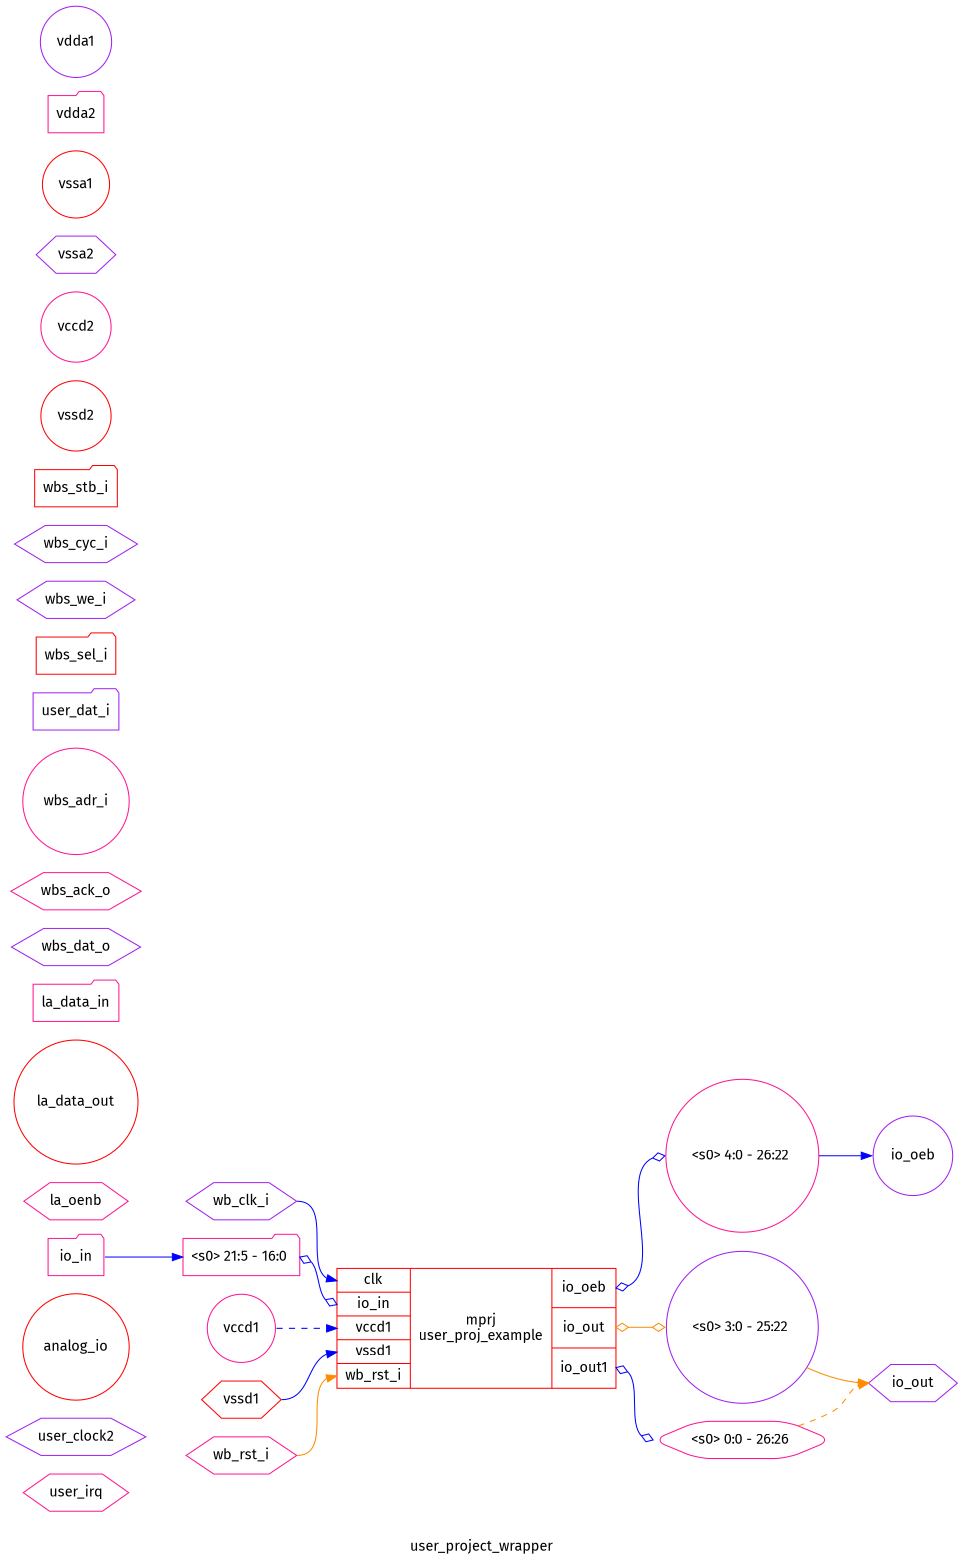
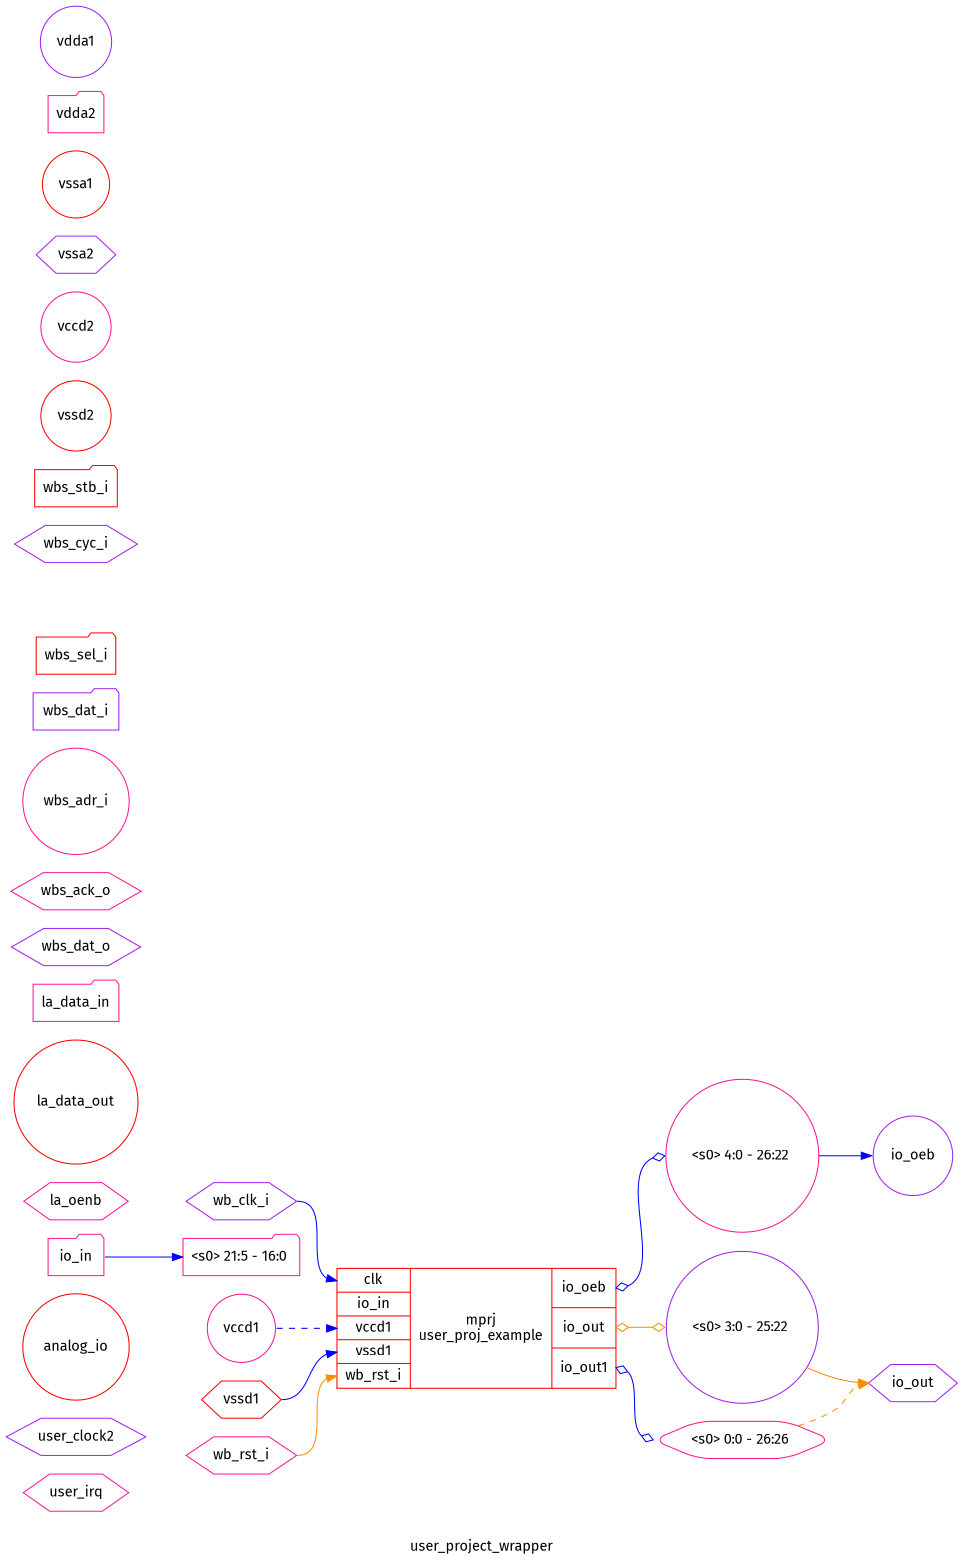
node "wbs_we_i": removed
node "user_dat_i": label "user_dat_i" -> "wbs_dat_i"
edge "<s0> 21:5 - 16:0" -- "clk": removed
